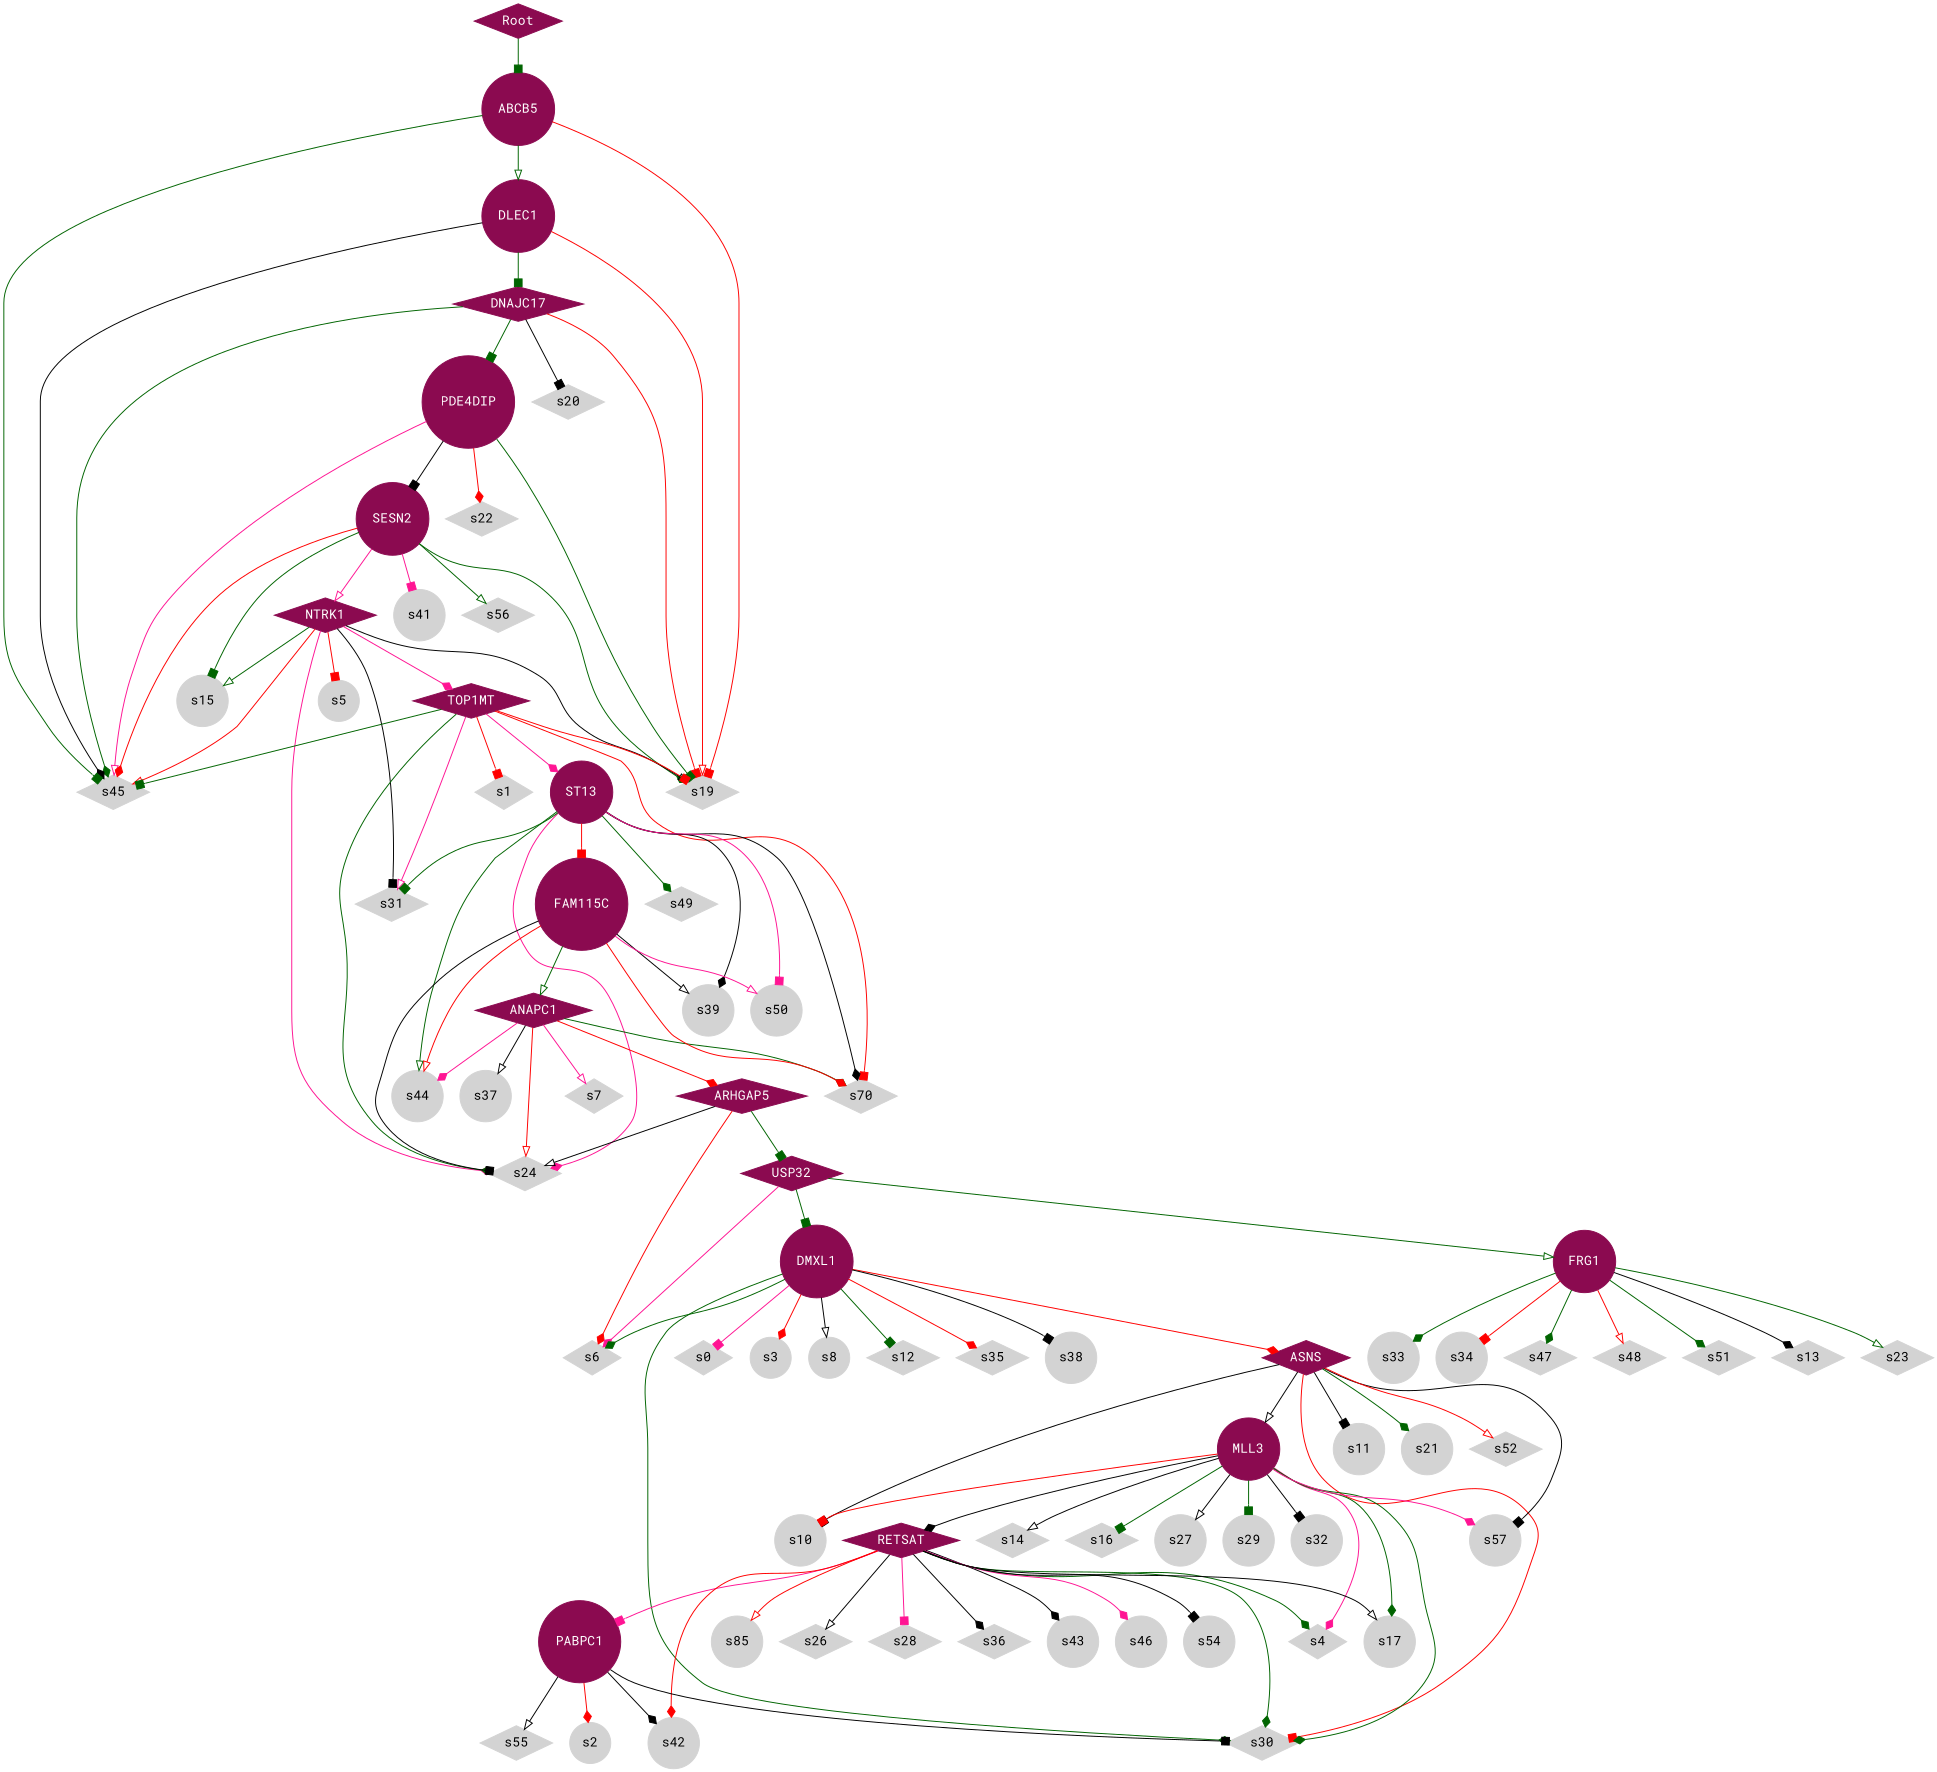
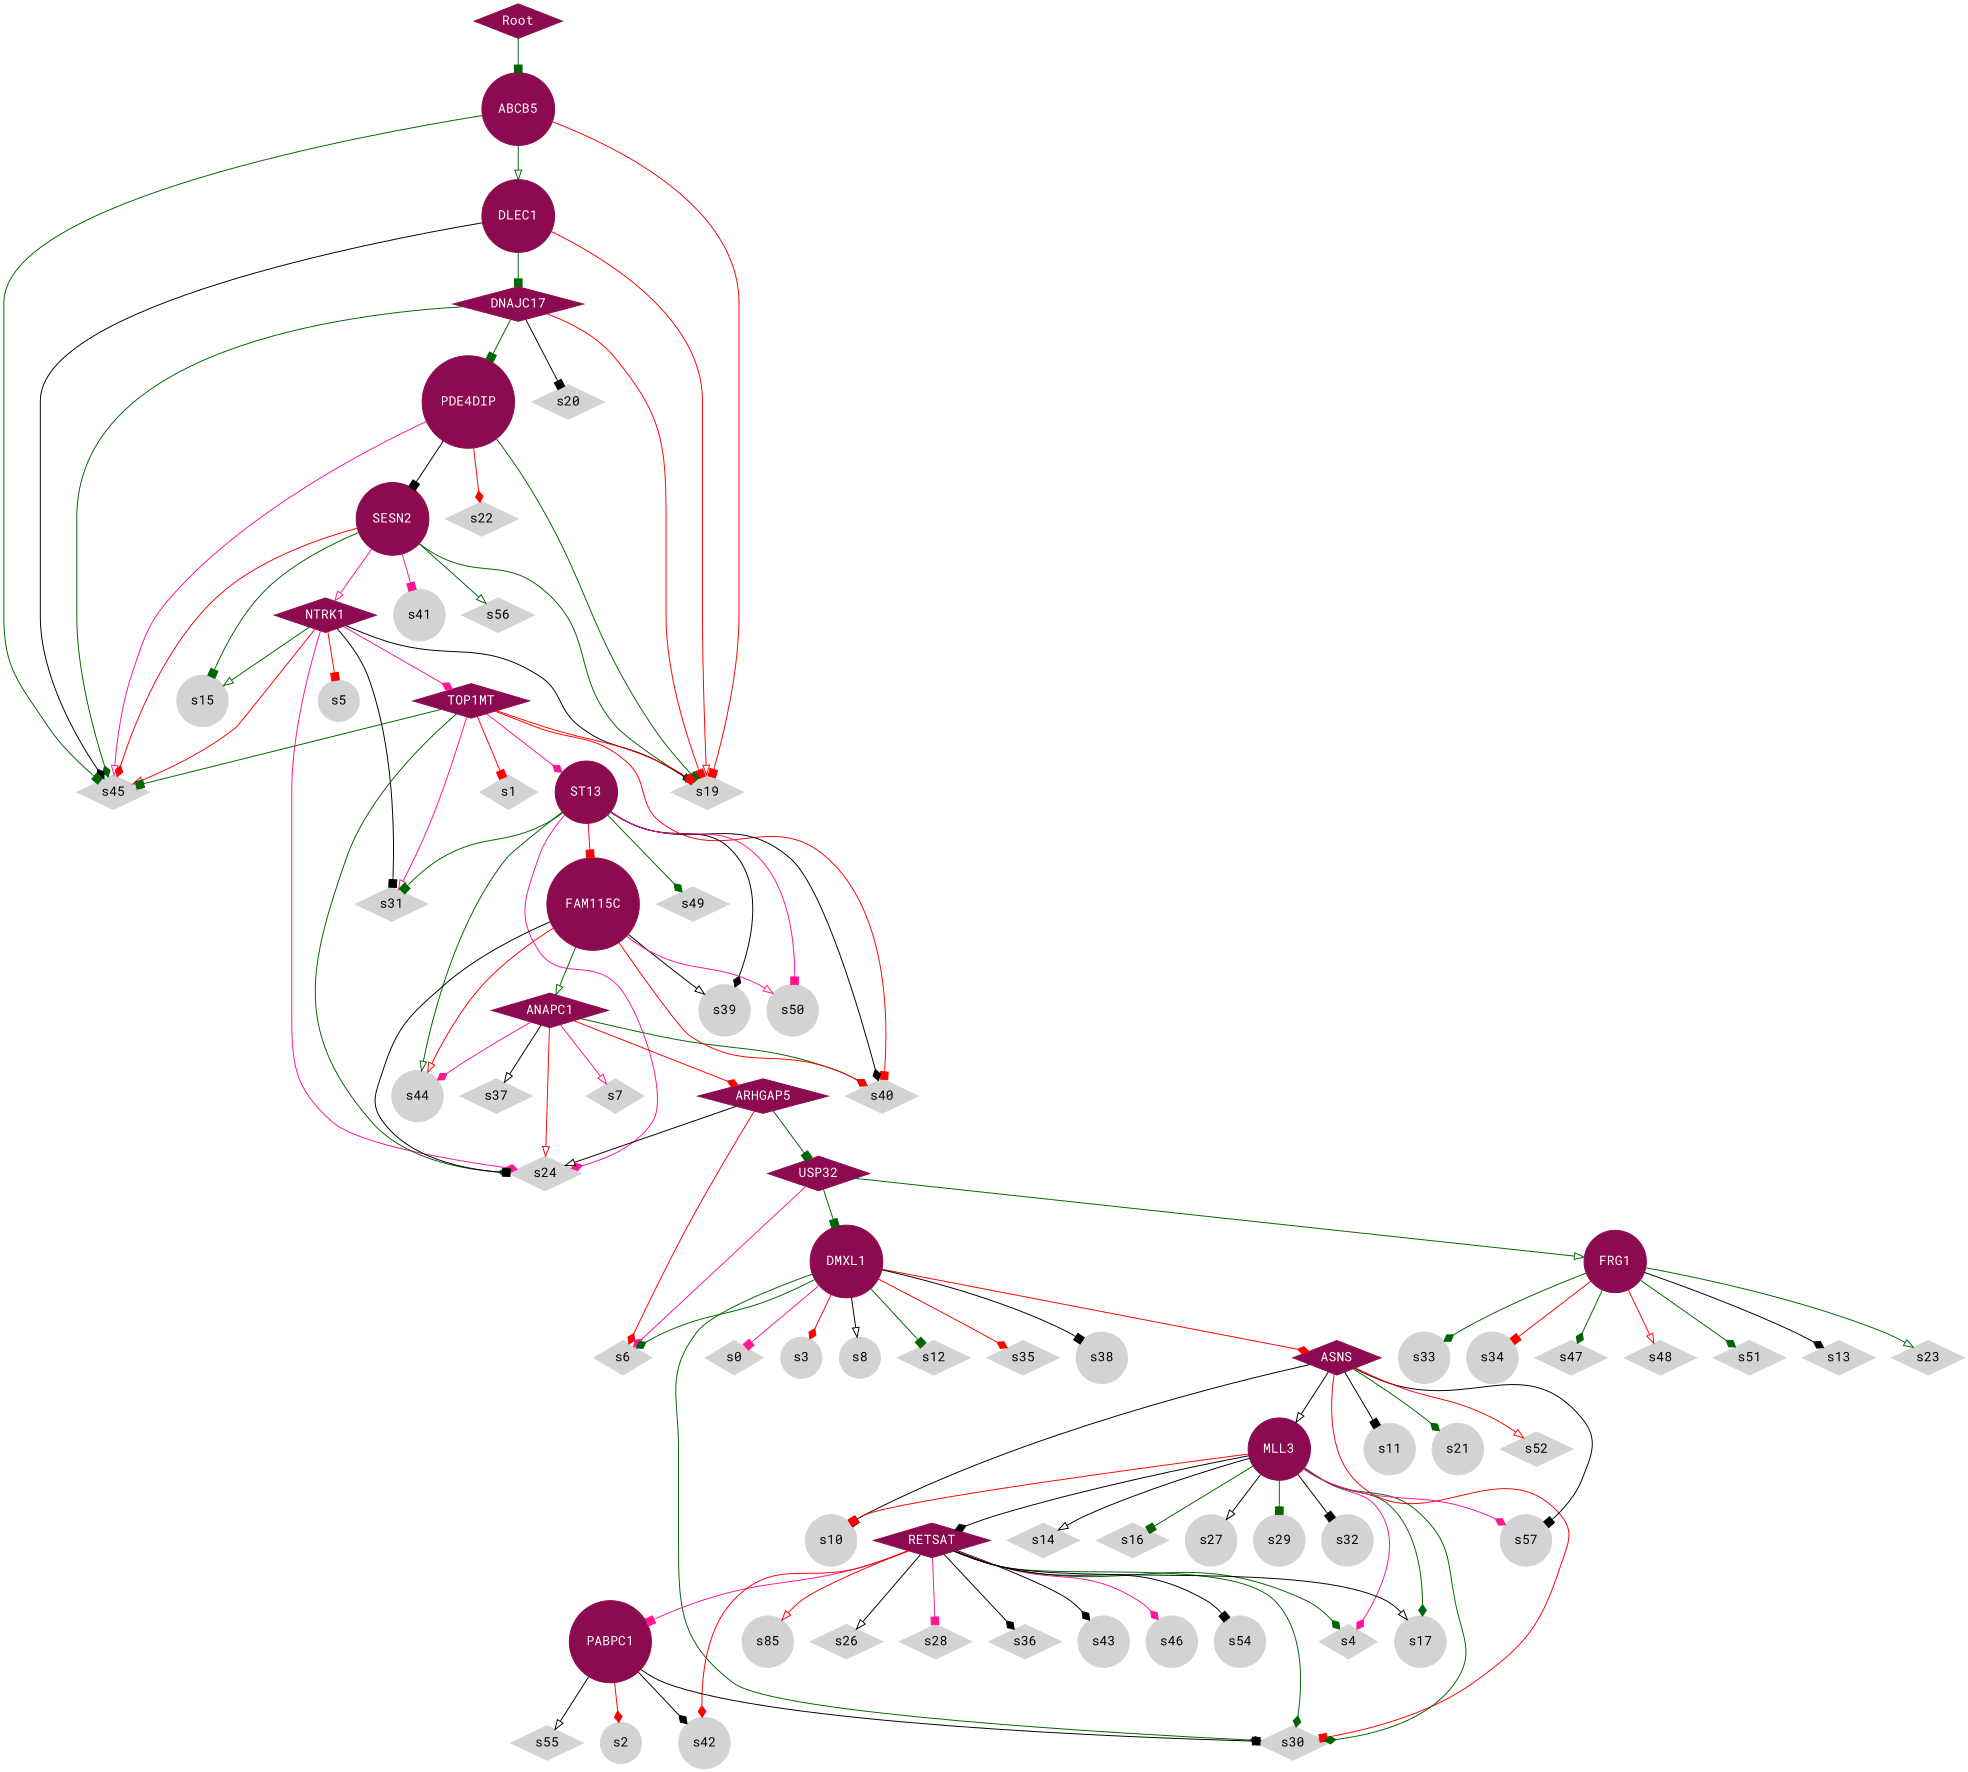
node "s37": shape circle -> diamond
node "s70": label "s70" -> "s40"
